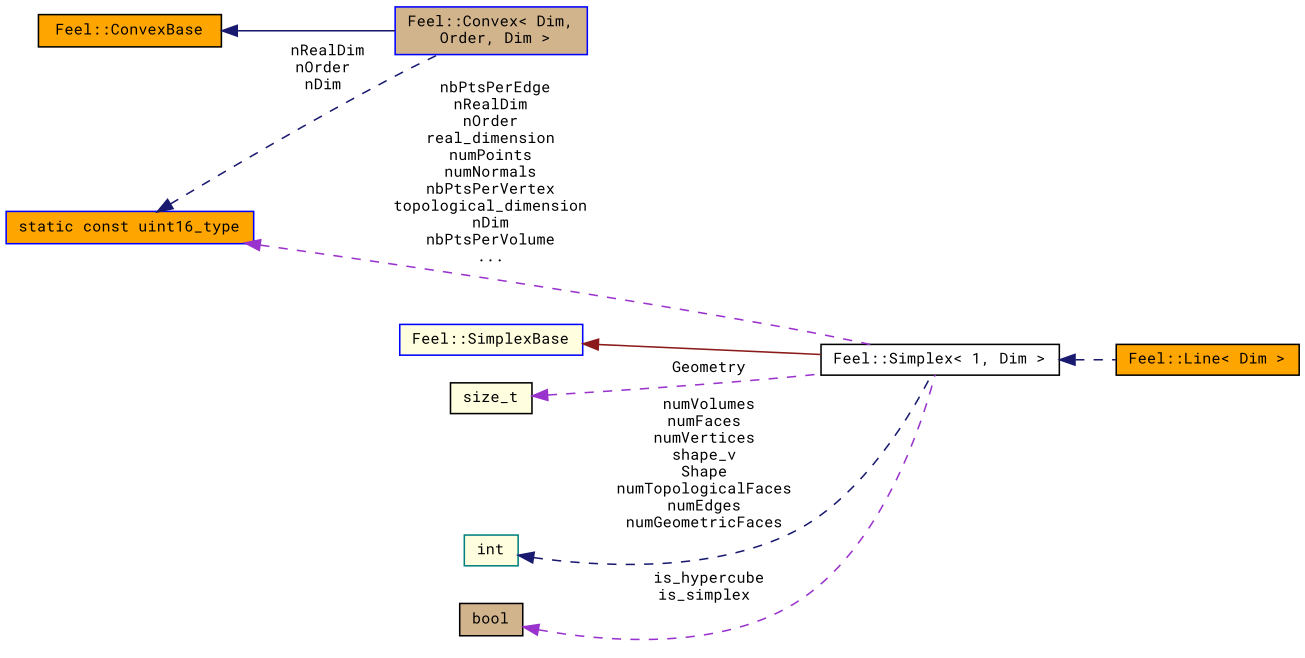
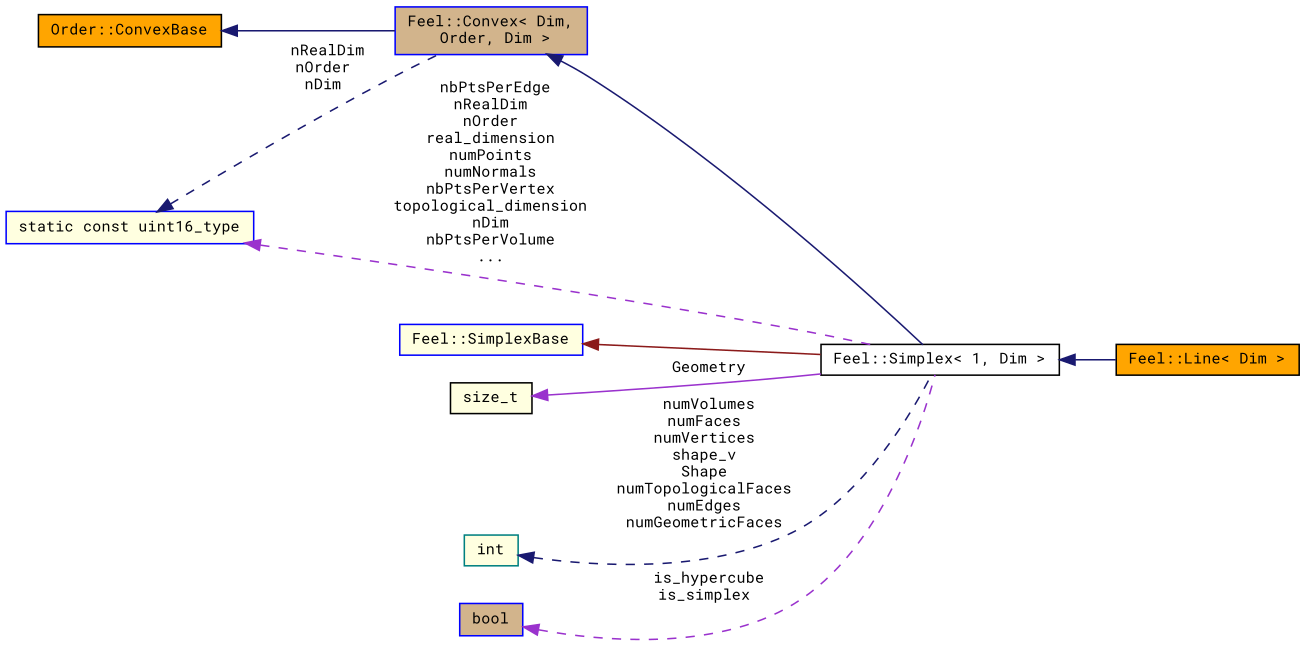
node "Feel::ConvexBase": label "Feel::ConvexBase" -> "Order::ConvexBase"
edge "Feel::Simplex< 1, Dim >" -> "Feel::Convex< Dim, Order, Dim >": added
node "static const uint16_type": fillcolor orange -> lightyellow
edge "Feel::Line< Dim >" -> "Feel::Simplex< 1, Dim >": style dashed -> solid
edge "Feel::Simplex< 1, Dim >" -> "size_t": style dashed -> solid
node "bool": color black -> blue
